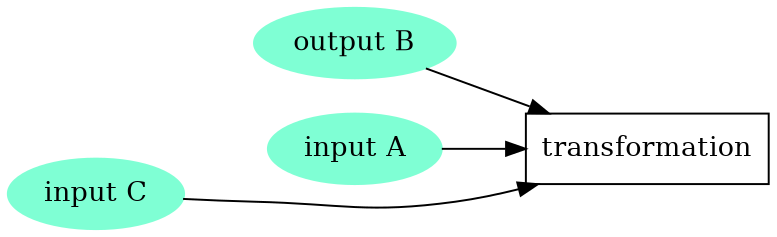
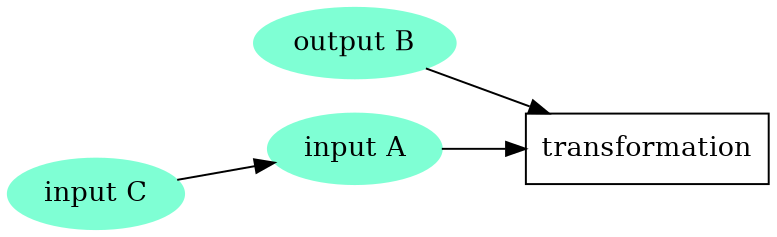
edge "input C" -> "transformation": now "input C" -> "input A"
